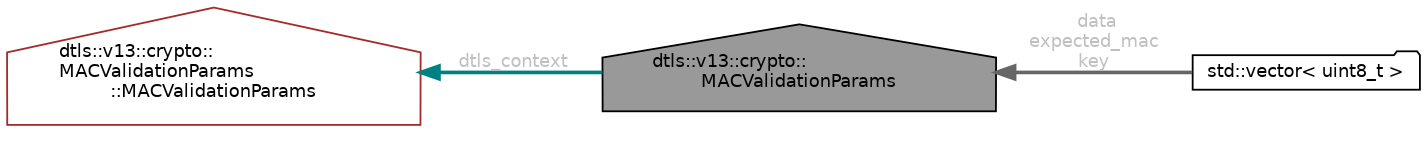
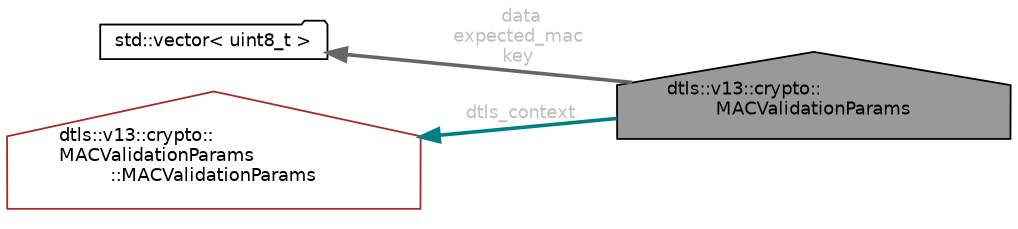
edge "std::vector< uint8_t >" -> "dtls::v13::crypto:: MACValidationParams": reversed
